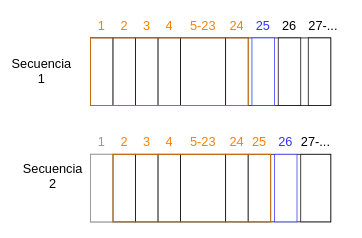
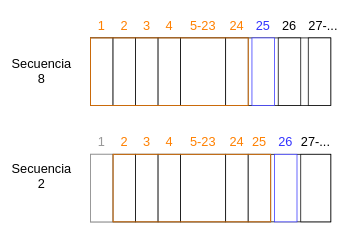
node "Secuencia 1": label "Secuencia 1" -> "Secuencia 8"
node "Secuencia 2": moved (53, 177) -> (42, 177)
